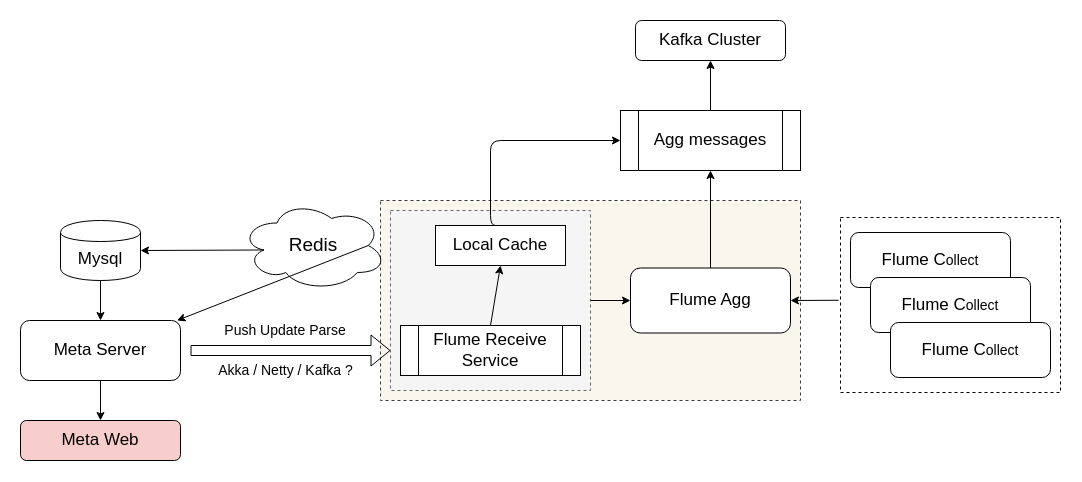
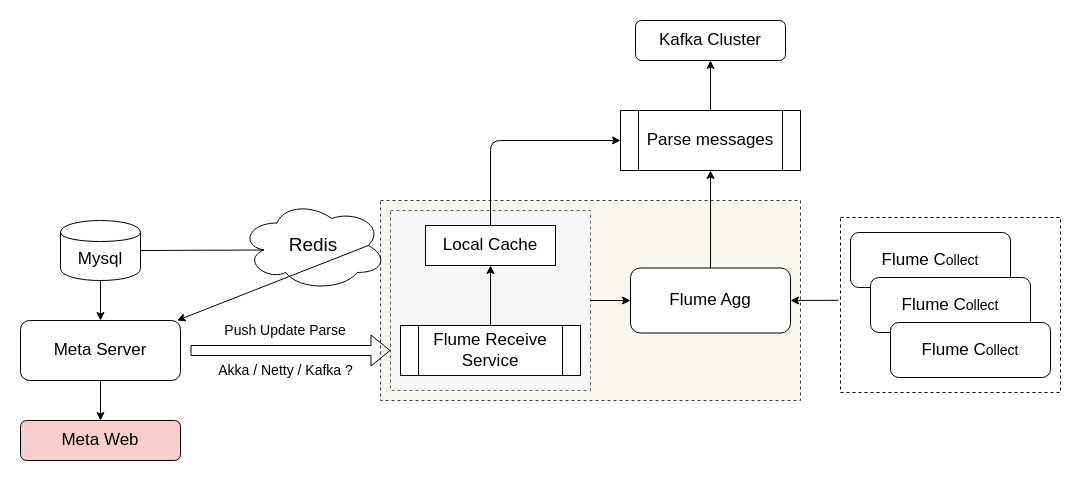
node "Agg messages": label "Agg messages" -> "Parse messages"
node "Local Cache": moved (501, 246) -> (491, 246)
edge "Redis" -> "Mysql": arrowhead classic -> none
